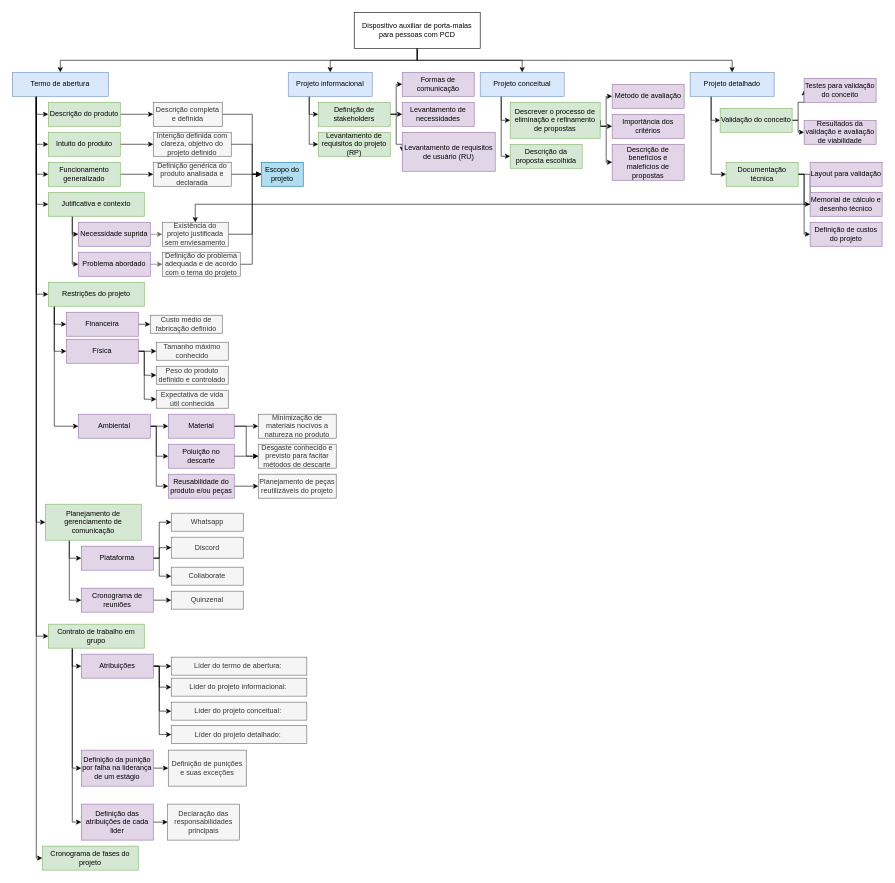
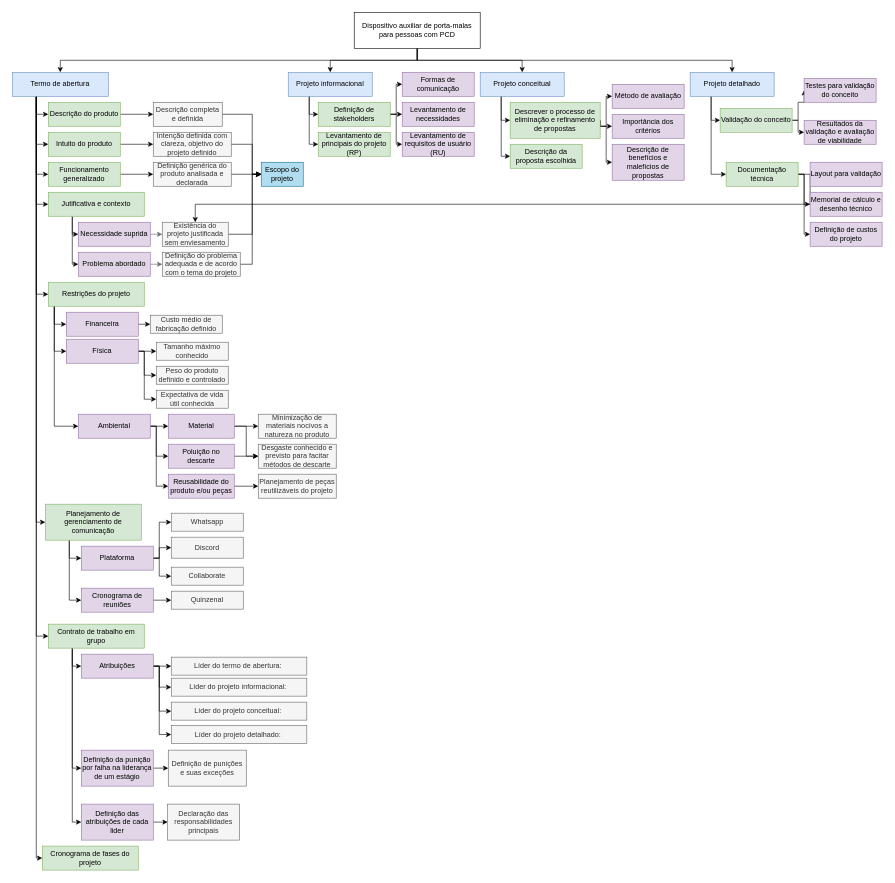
node "Levantamento de requisitos do projeto (RP)": label "Levantamento de requisitos do projeto (RP)" -> "Levantamento de principais do projeto (RP)"
node "Levantamento de requisitos de usuário (RU)": size 93x39 -> 72x24
